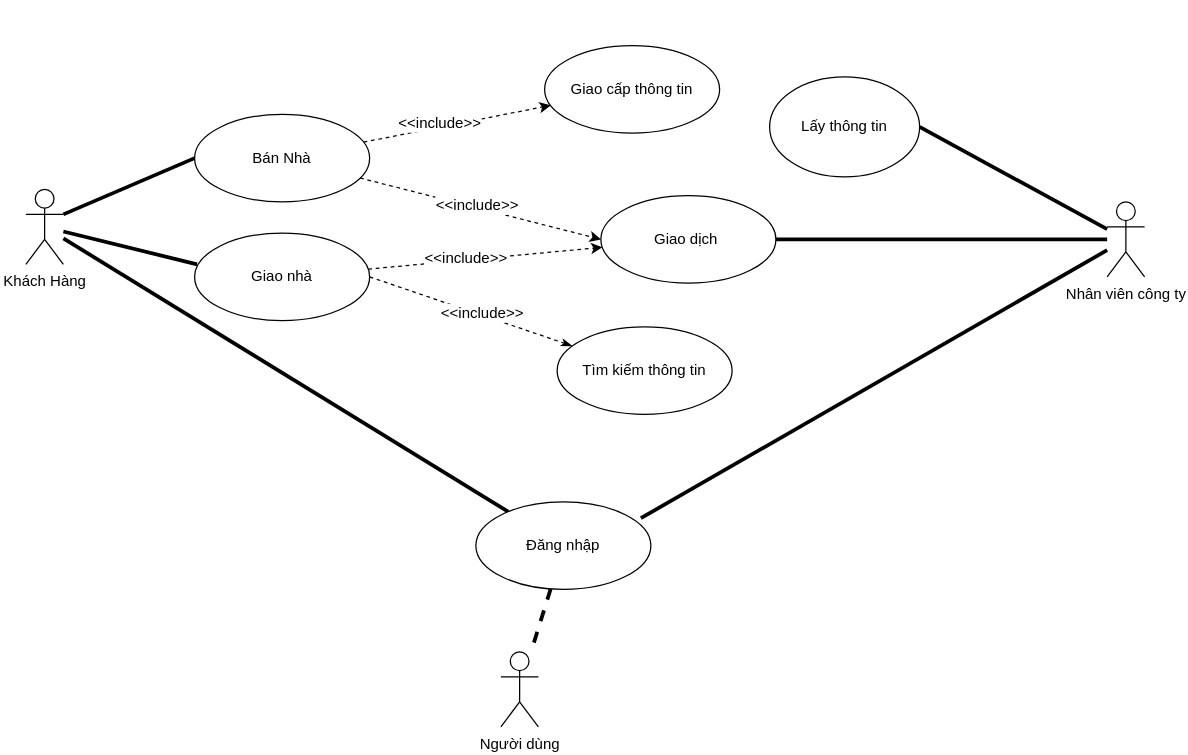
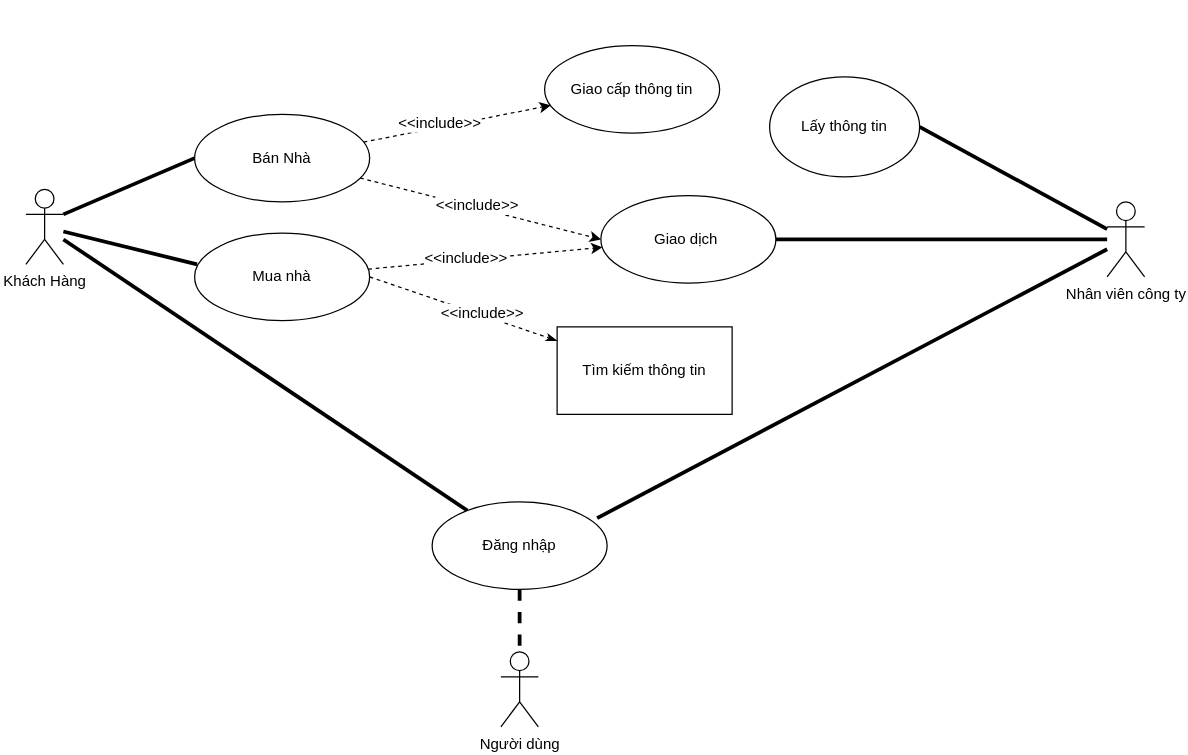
node "Giao nhà": label "Giao nhà" -> "Mua nhà"
node "Tìm kiếm thông tin": shape ellipse -> rectangle
node "Đăng nhập": moved (563, 546) -> (519, 546)
